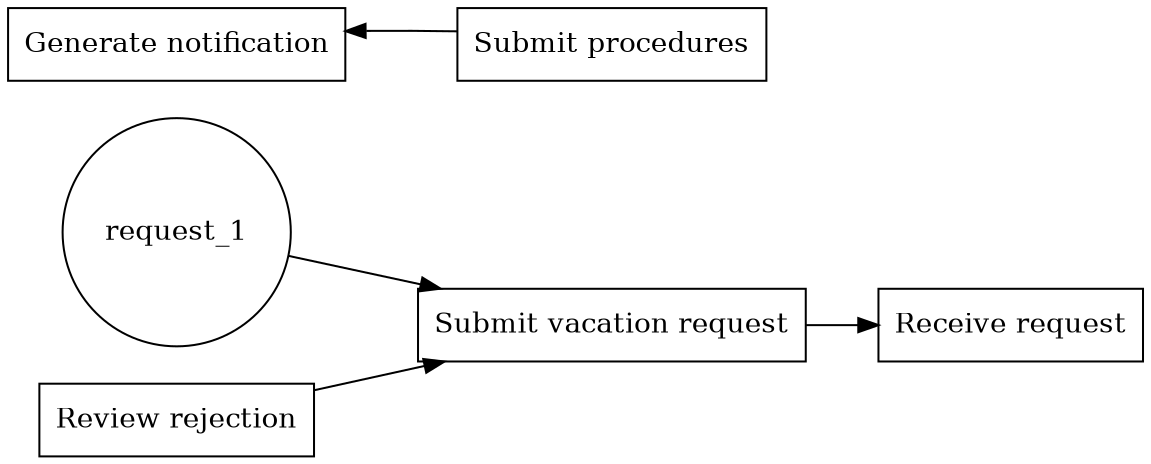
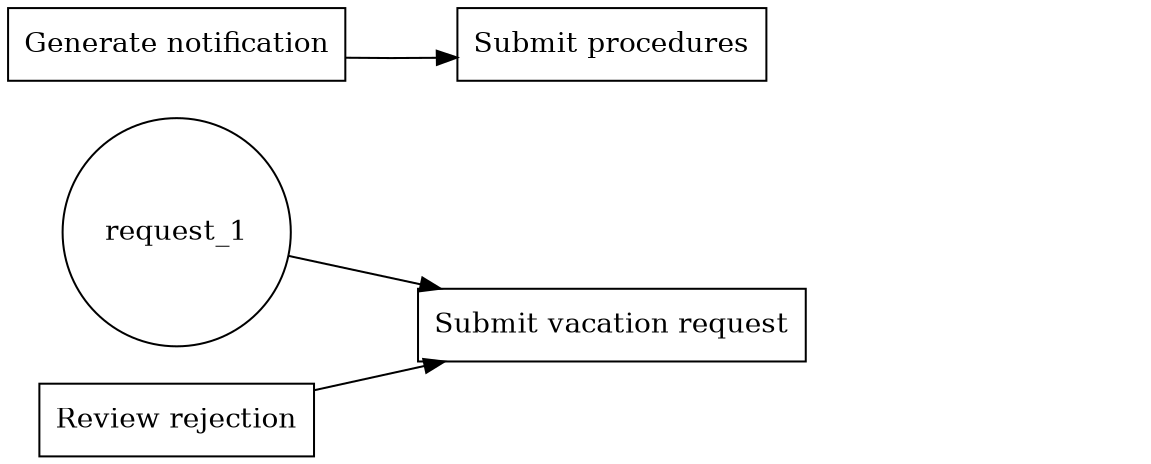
edge "Submit procedures" -> "Generate notification": reversed
node "Receive request": removed
